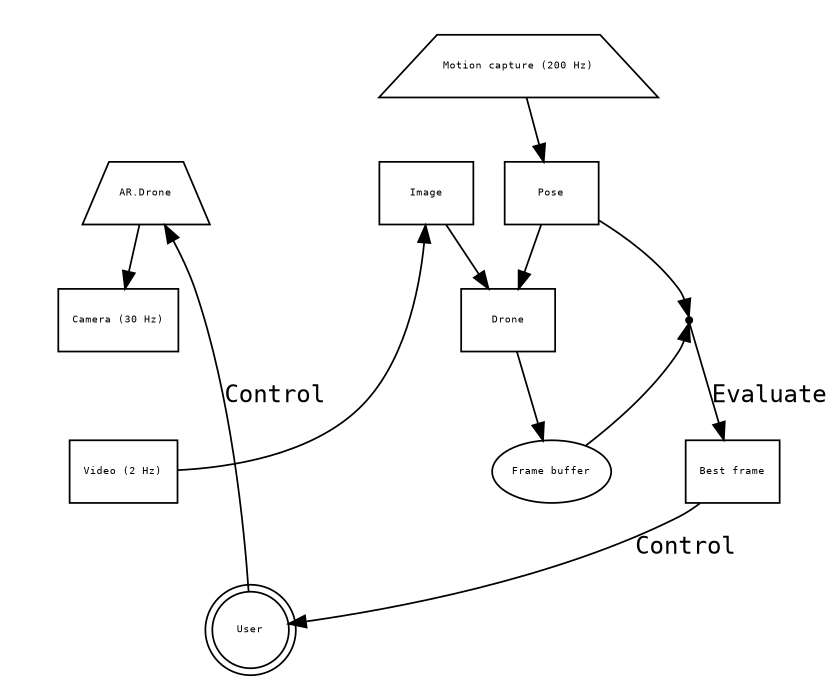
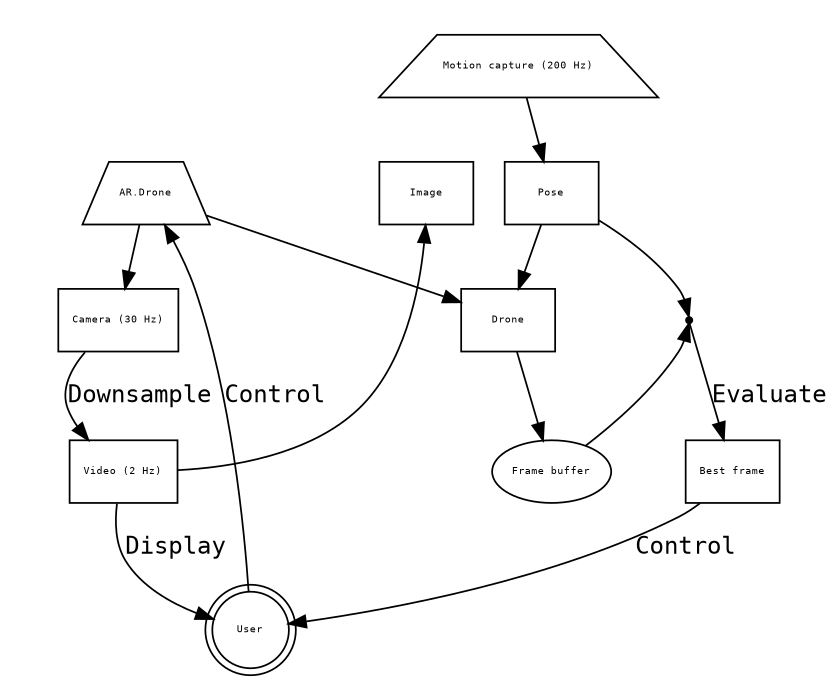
edge "Image" -> "Drone": now "AR.Drone" -> "Drone"
edge "Camera (30 Hz)" -> "Video (2 Hz)": added, label "Downsample"
edge "Video (2 Hz)" -> "User": added, label "Display"
